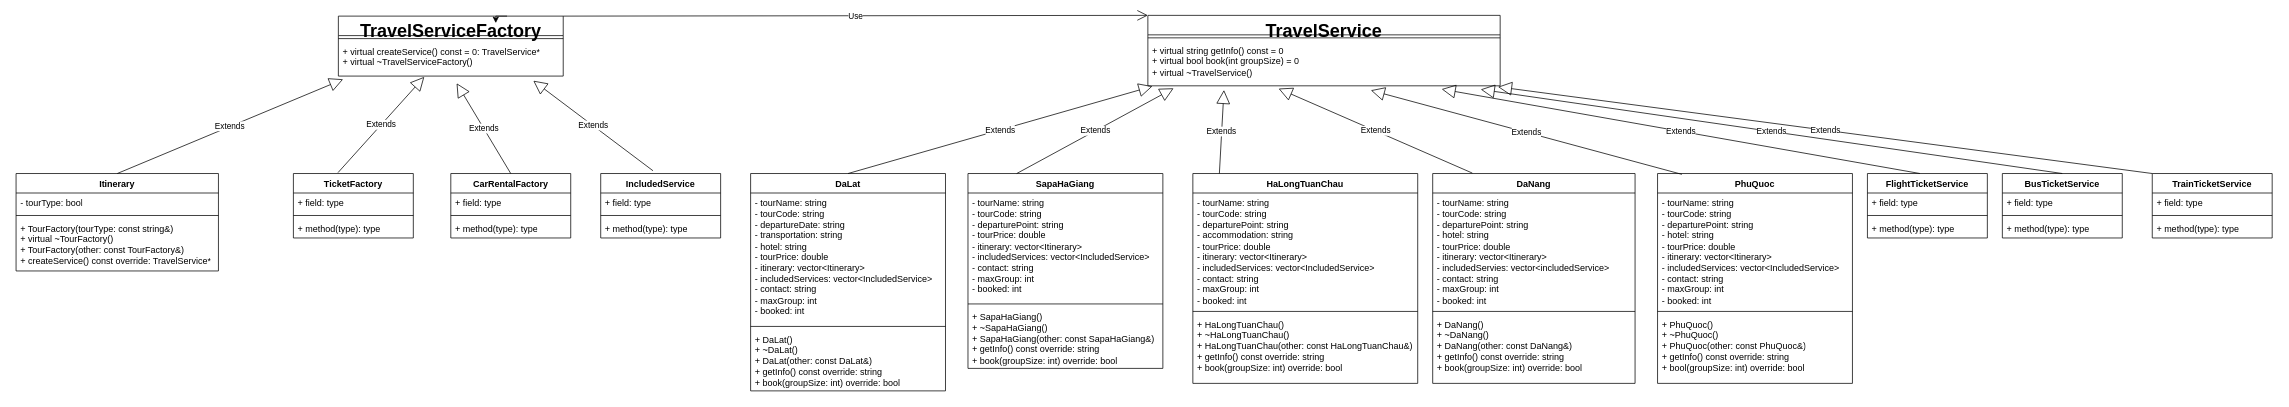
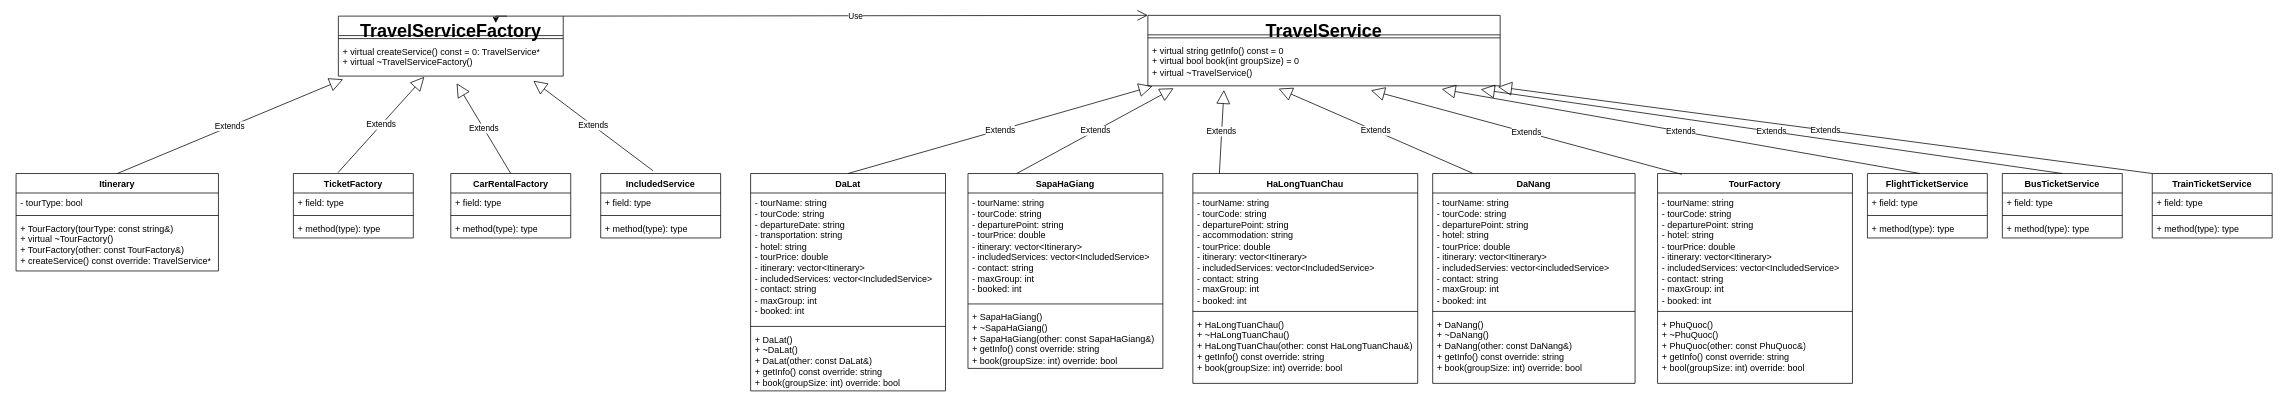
node "PhuQuoc": label "PhuQuoc" -> "TourFactory"
